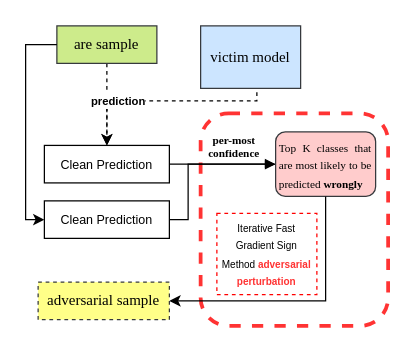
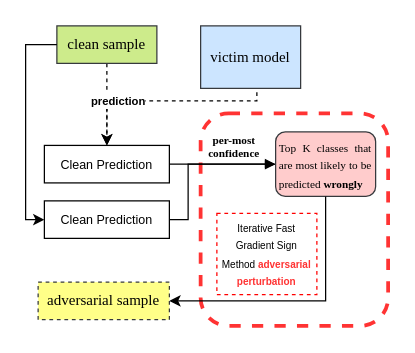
node "are sample": label "are sample" -> "clean sample"
